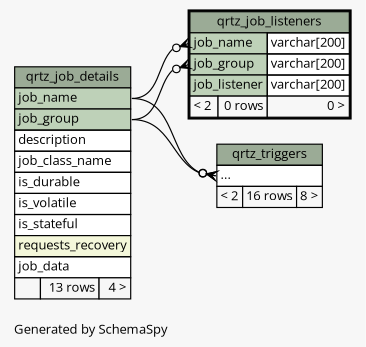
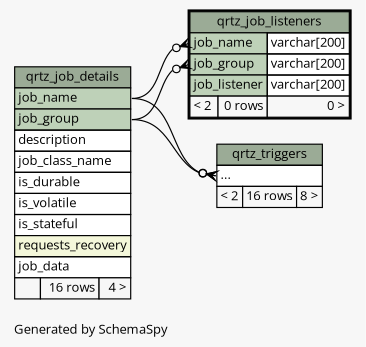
node "qrtz_job_details": text "13 rows" -> "16 rows"
